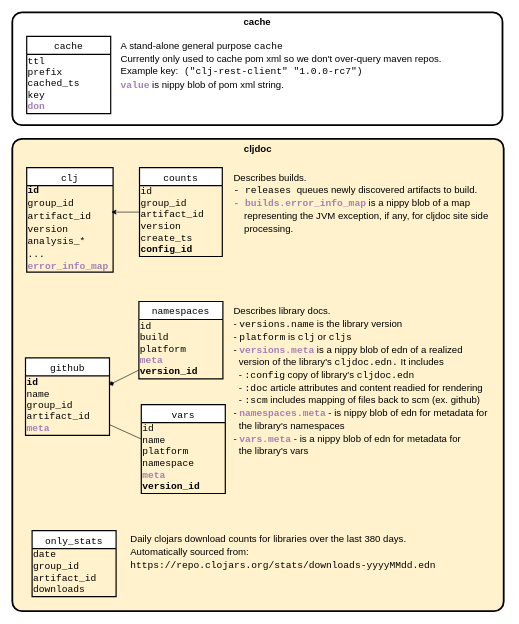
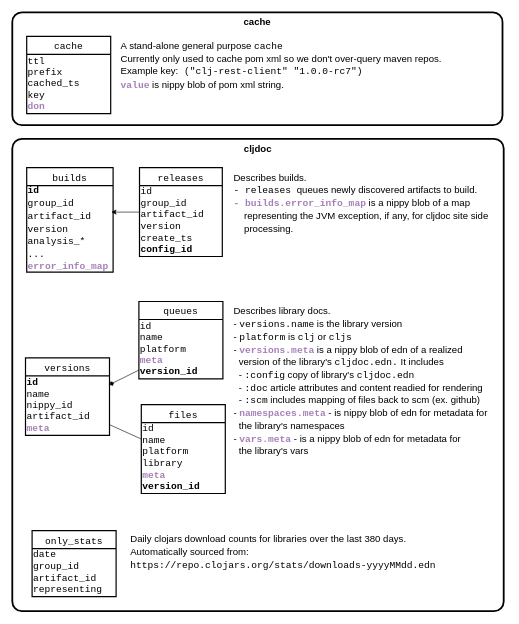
node "clj": label "clj" -> "builds"
node "counts": label "counts" -> "releases"
node "namespaces": label "namespaces" -> "queues"
node "idbuildplatformmetaversion_id": label "idbuildplatformmetaversion_id" -> "idnameplatformmetaversion_id"
node "github": label "github" -> "versions"
node "cljdoc": fillcolor #fff2cc -> #ffffff
node "idnamegroup_idartifact_id meta": label "idnamegroup_idartifact_id meta" -> "idnamenippy_idartifact_id meta"
node "vars": label "vars" -> "files"
node "idnameplatformnamespacemetaversion_id": label "idnameplatformnamespacemetaversion_id" -> "idnameplatformlibrarymetaversion_id"
node "date group_id artifact_id downloads": label "date group_id artifact_id downloads" -> "date group_id artifact_id representing"
